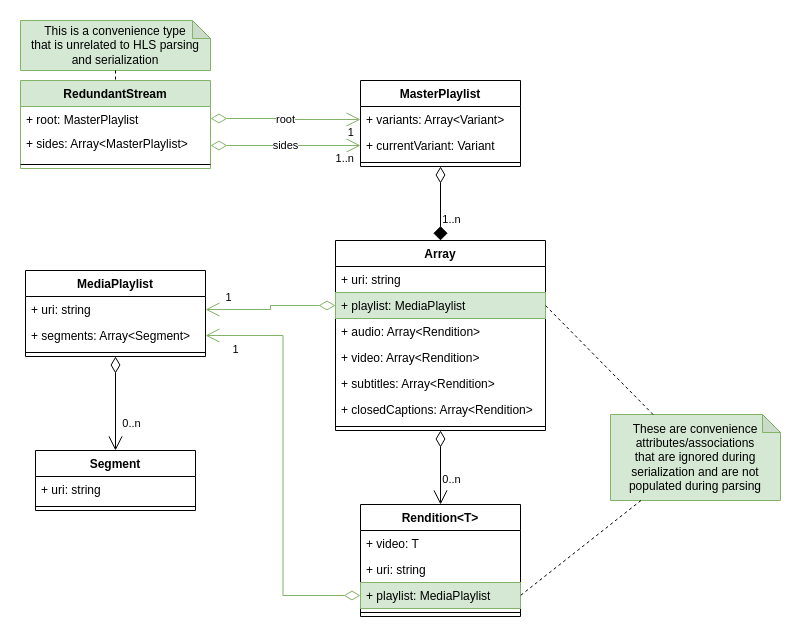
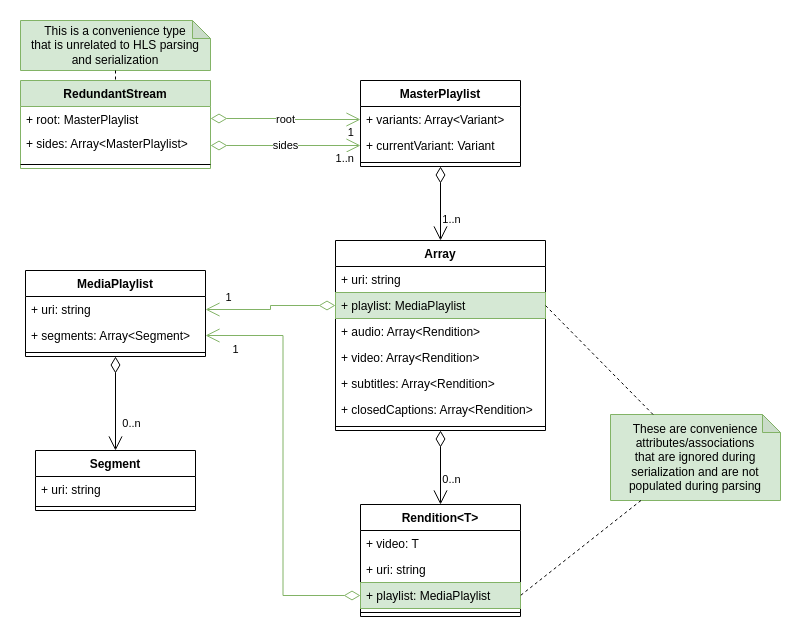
edge "MasterPlaylist" -- "Array": arrowhead diamond -> open
